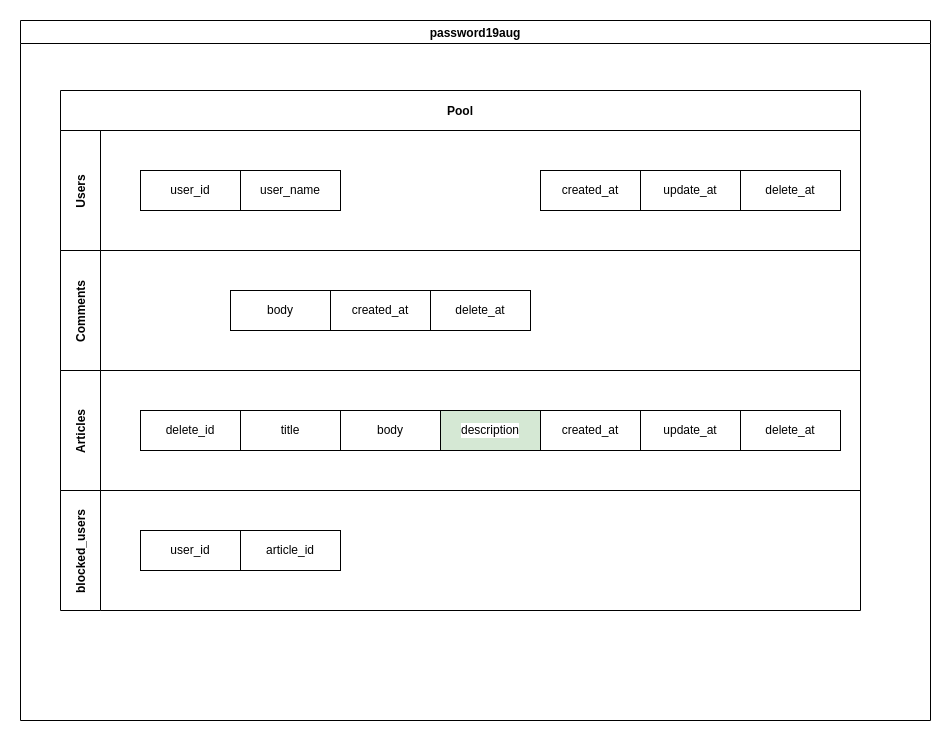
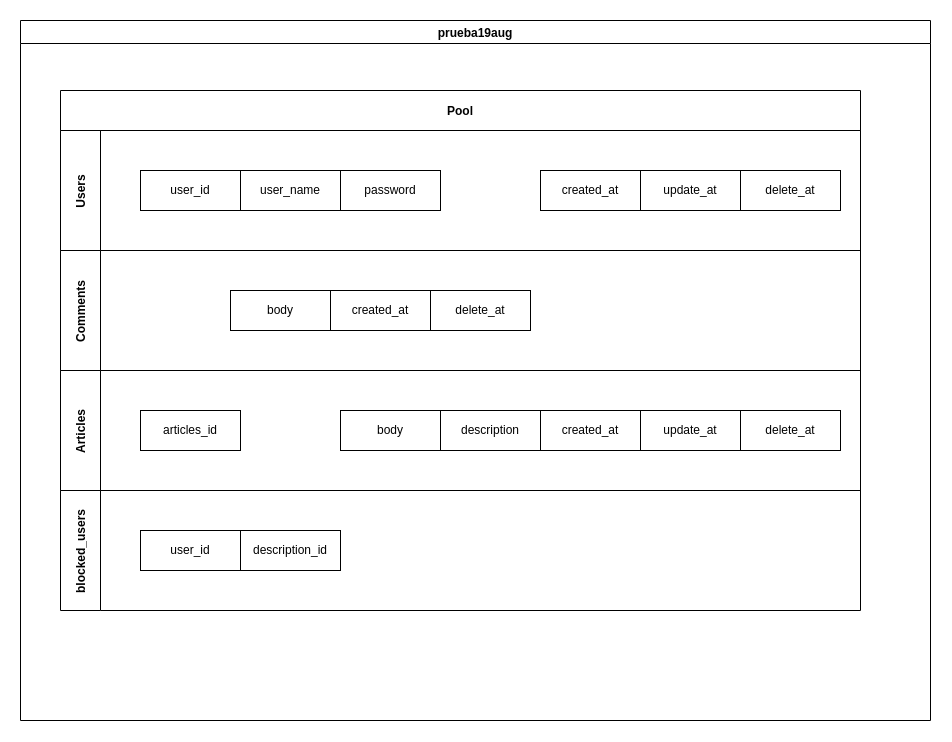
node "password19aug": label "password19aug" -> "prueba19aug"
node "password": added
node "delete_id": label "delete_id" -> "articles_id"
node "title": removed
node "description": fillcolor #d5e8d4 -> #ffffff
node "article_id": label "article_id" -> "description_id"
